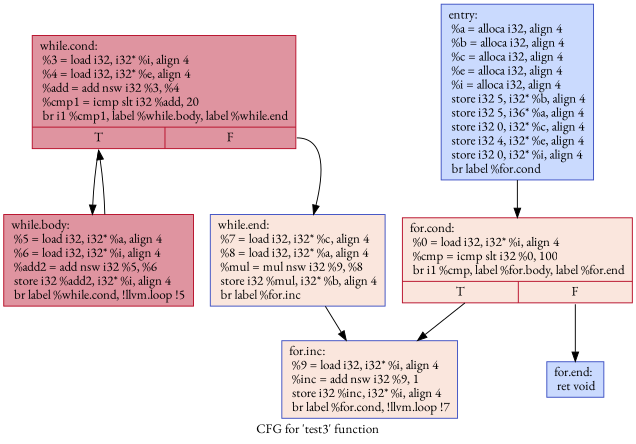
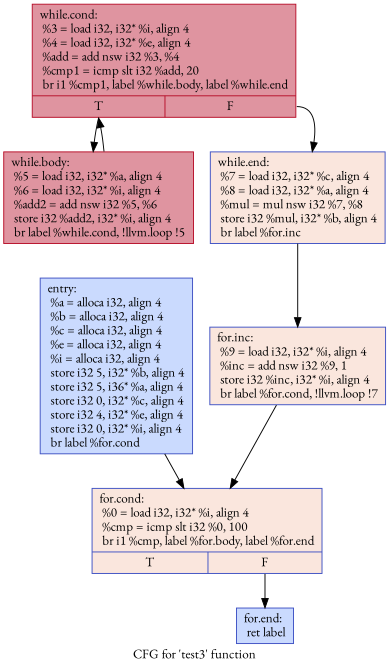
node "for.cond:": color #b70d28ff -> #3d50c3ff
node "while.end:": text "%mul = mul nsw i32 %9, %8" -> "%mul = mul nsw i32 %7, %8"
edge "for.cond:" -> "for.inc:": reversed
node "for.end:": text "ret void" -> "ret label"
